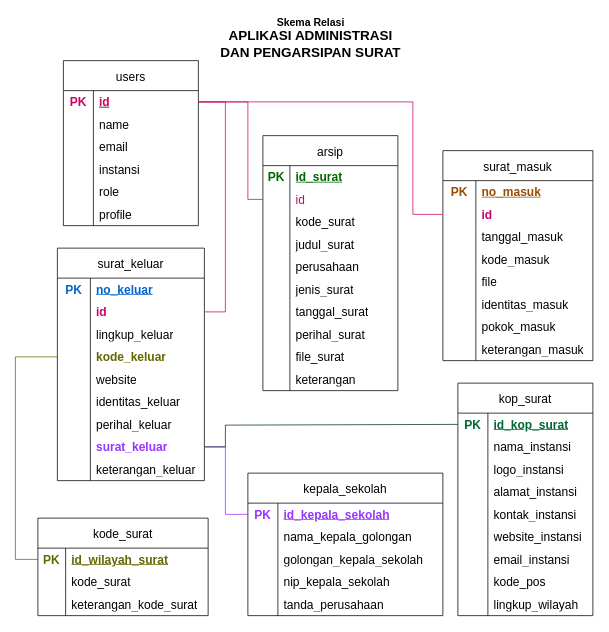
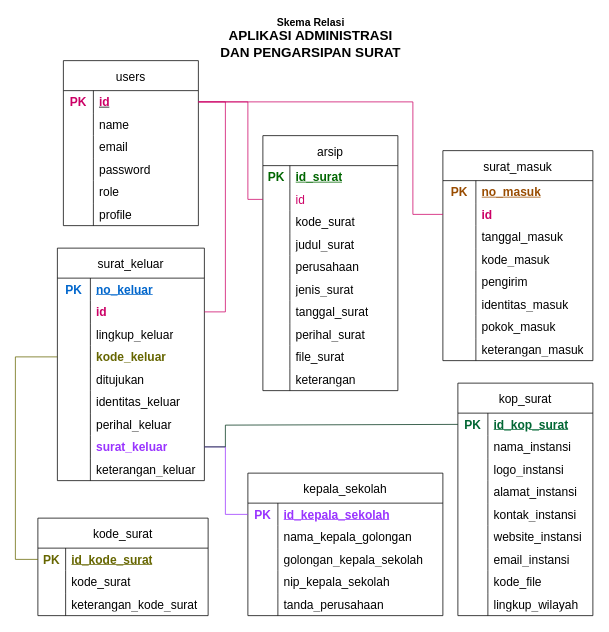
node "instansi": label "instansi" -> "password"
node "file": label "file" -> "pengirim"
node "website": label "website" -> "ditujukan"
node "id_wilayah_surat": label "id_wilayah_surat" -> "id_kode_surat"
node "kode_pos": label "kode_pos" -> "kode_file"
